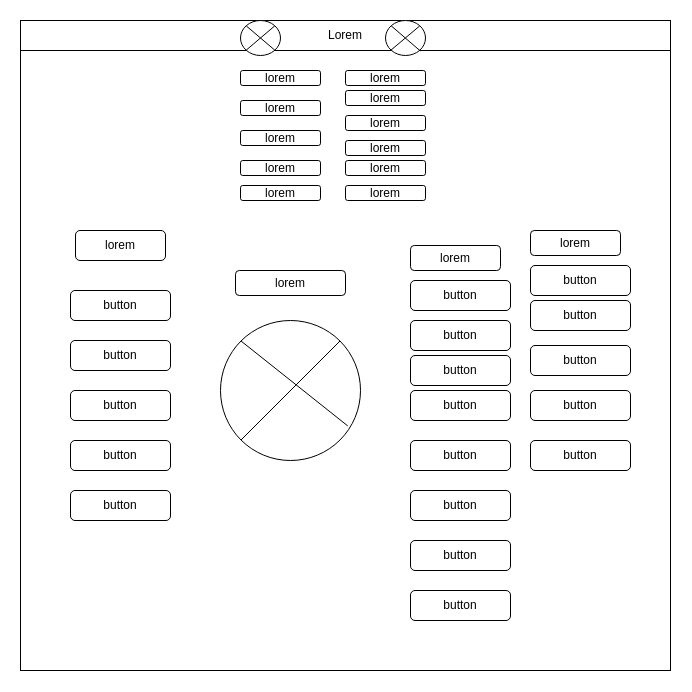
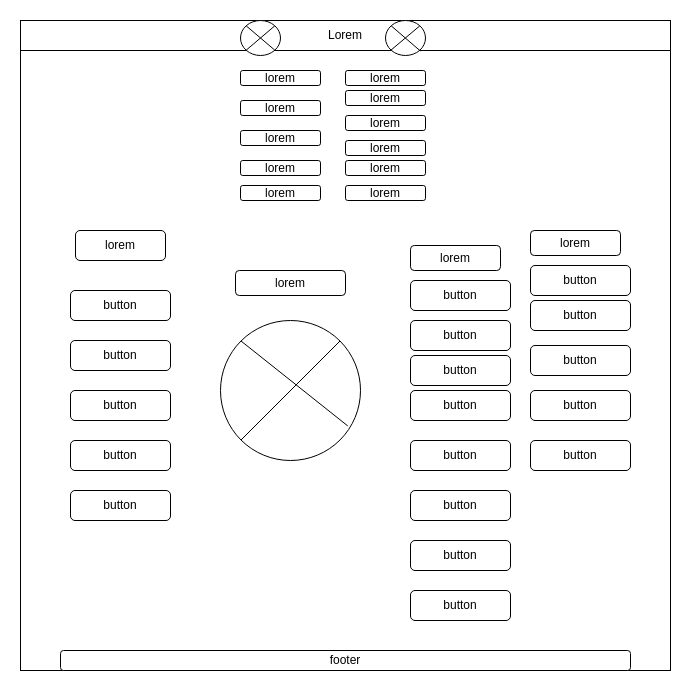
node "footer": added
